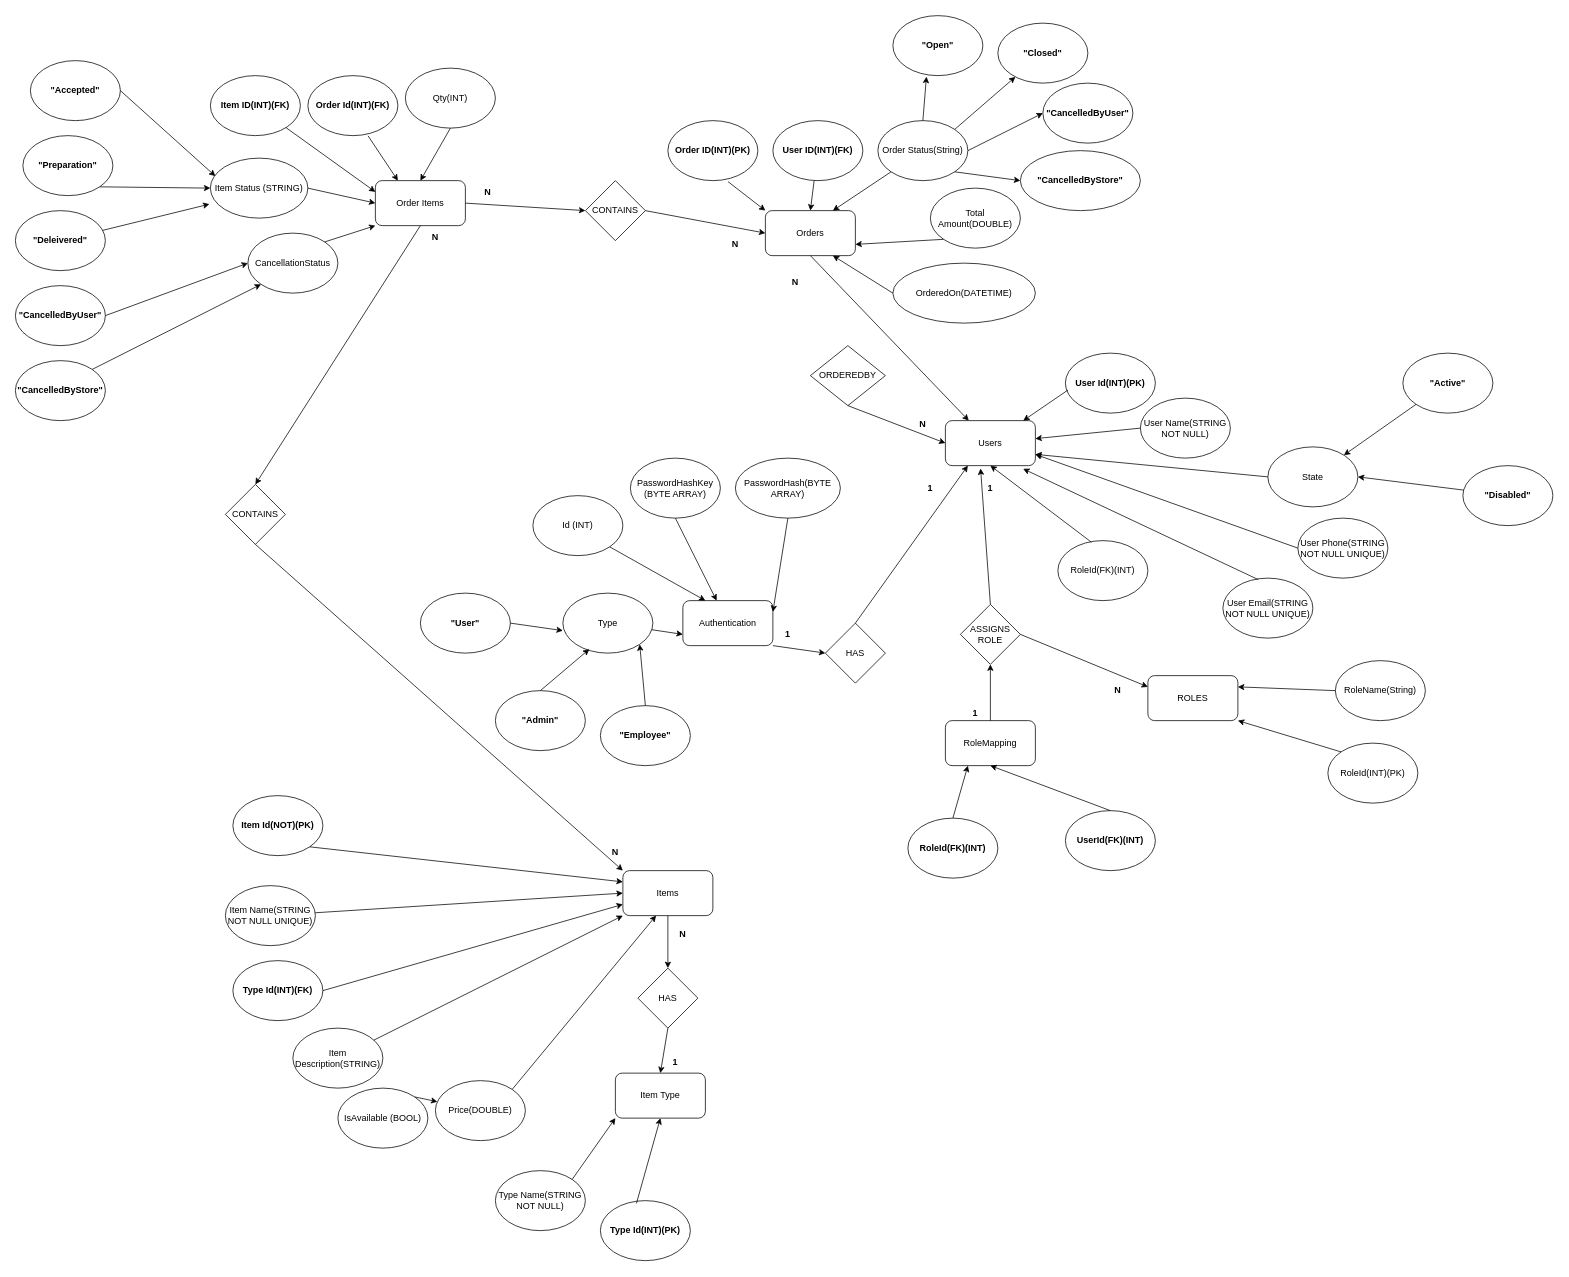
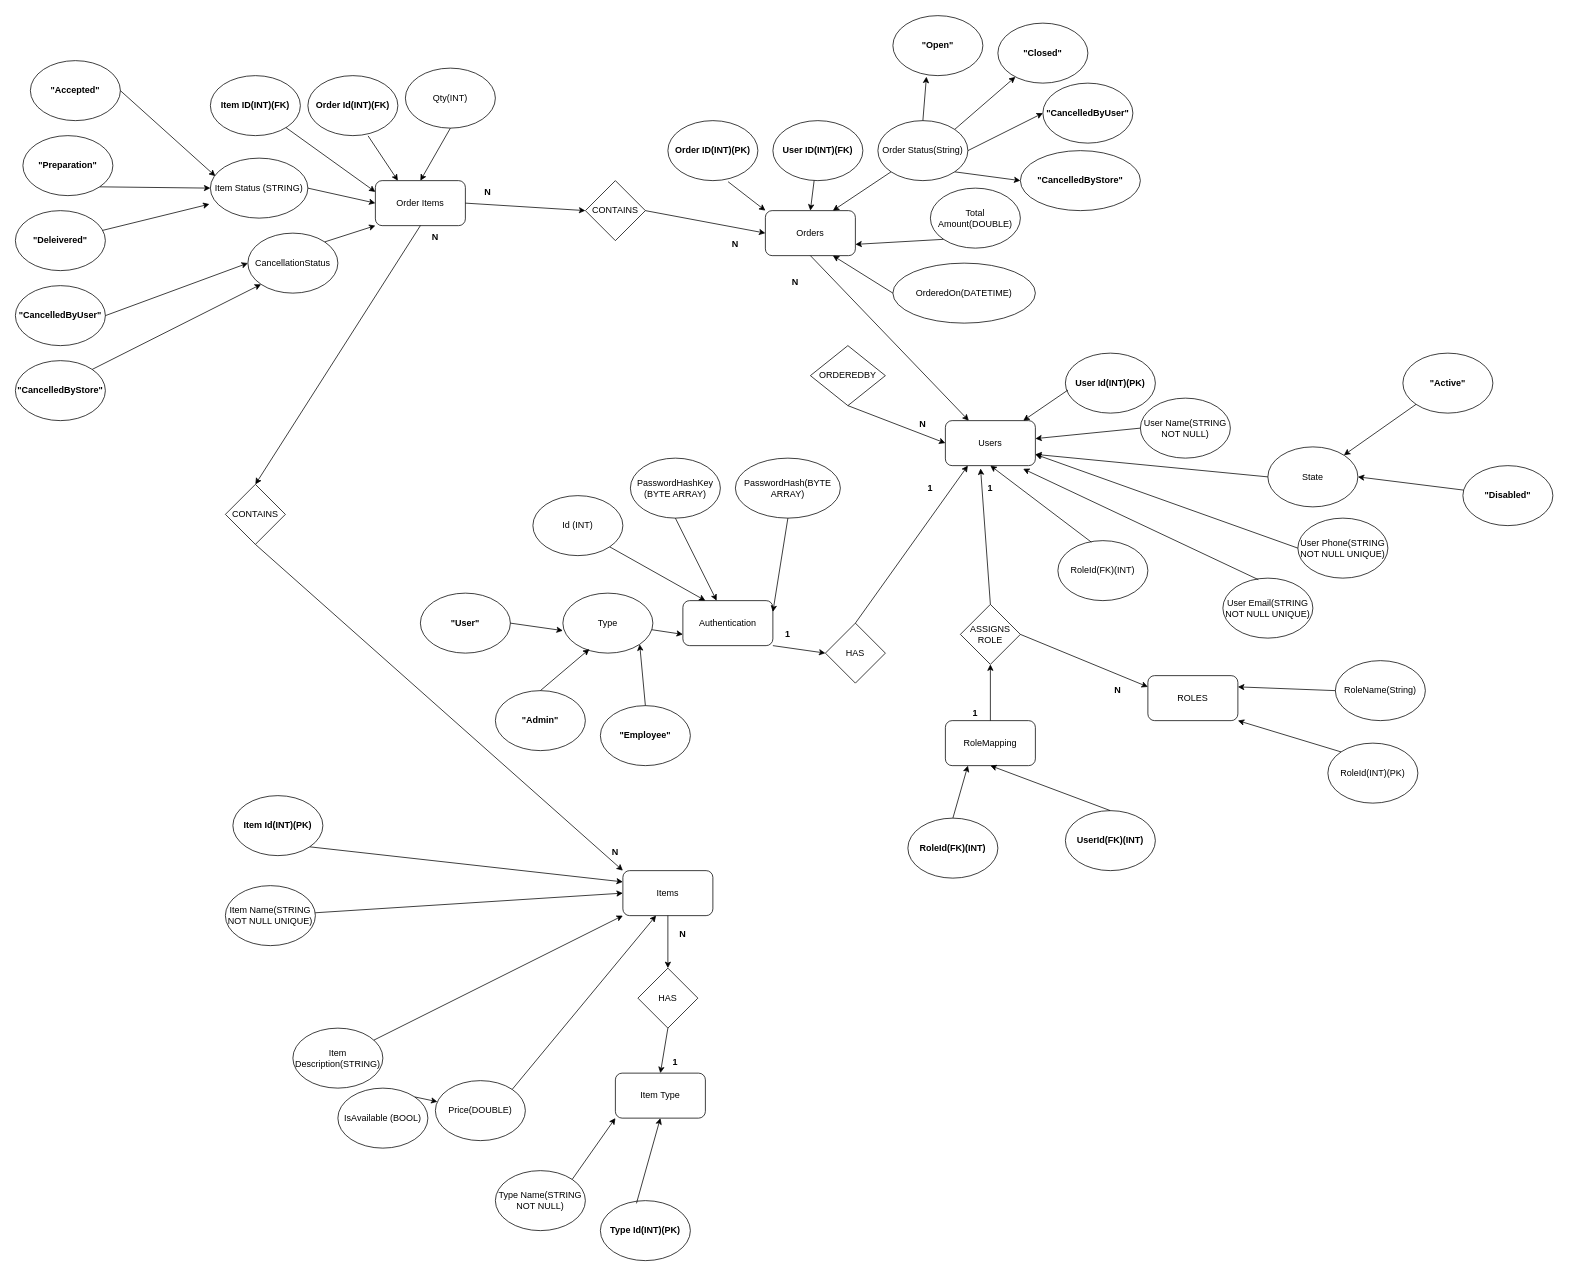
node "Item Id(NOT)(PK)": label "Item Id(NOT)(PK)" -> "Item Id(INT)(PK)"
edge "Type Id(INT)(FK)" -> "Items": removed
node "Type Id(INT)(FK)": removed
